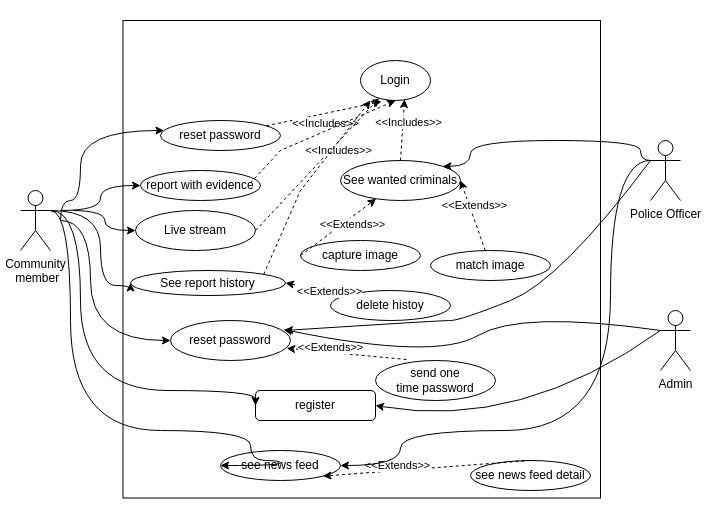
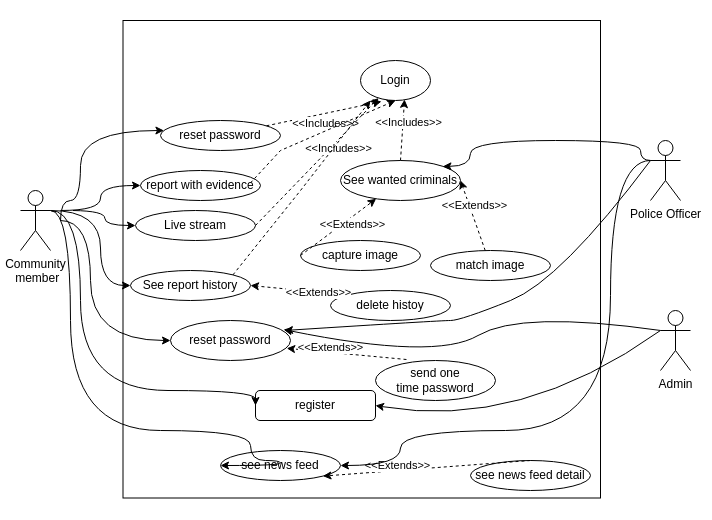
node "Live stream": size 120x40 -> 120x30
node "See report history": size 155x25 -> 120x30
